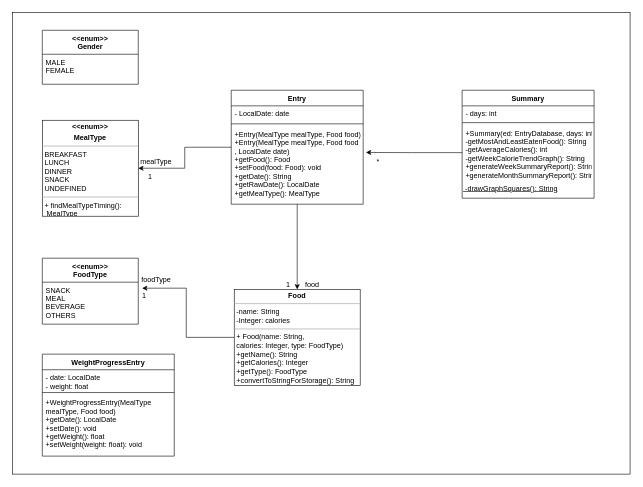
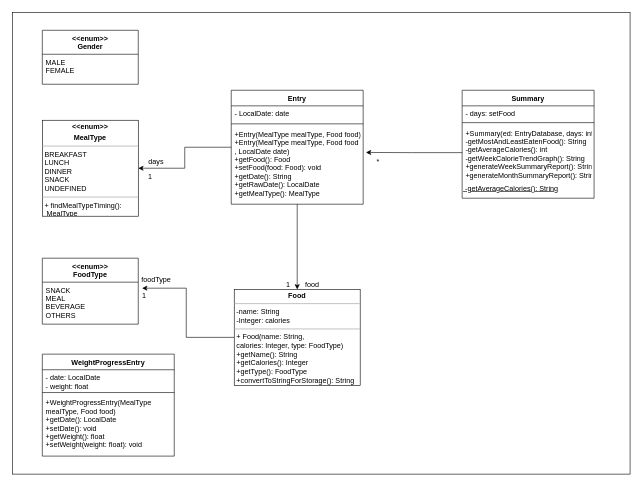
node "- days: int": label "- days: int" -> "- days: setFood"
node "mealType": label "mealType" -> "days"
node "-drawGraphSquares(): String": label "-drawGraphSquares(): String" -> "-getAverageCalories(): String"
